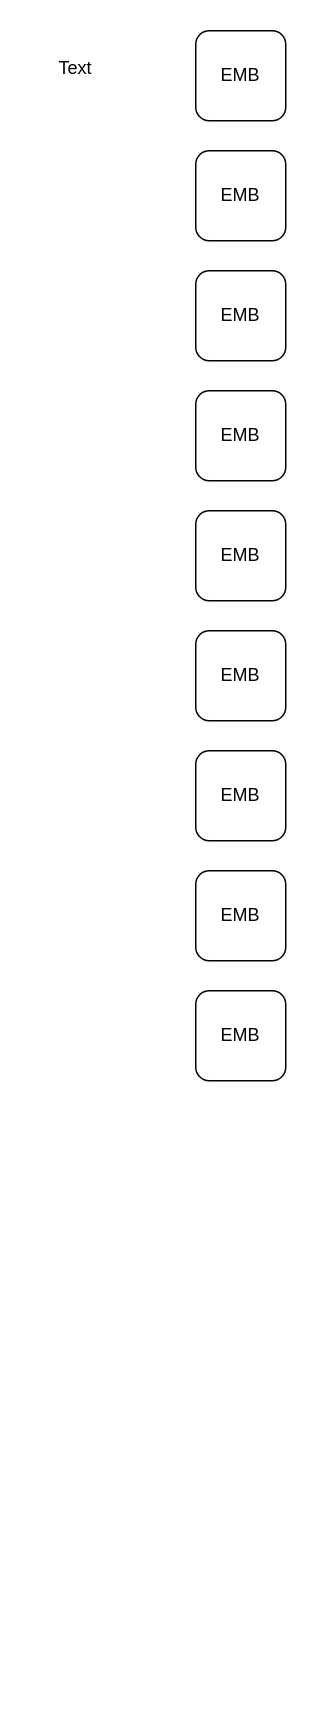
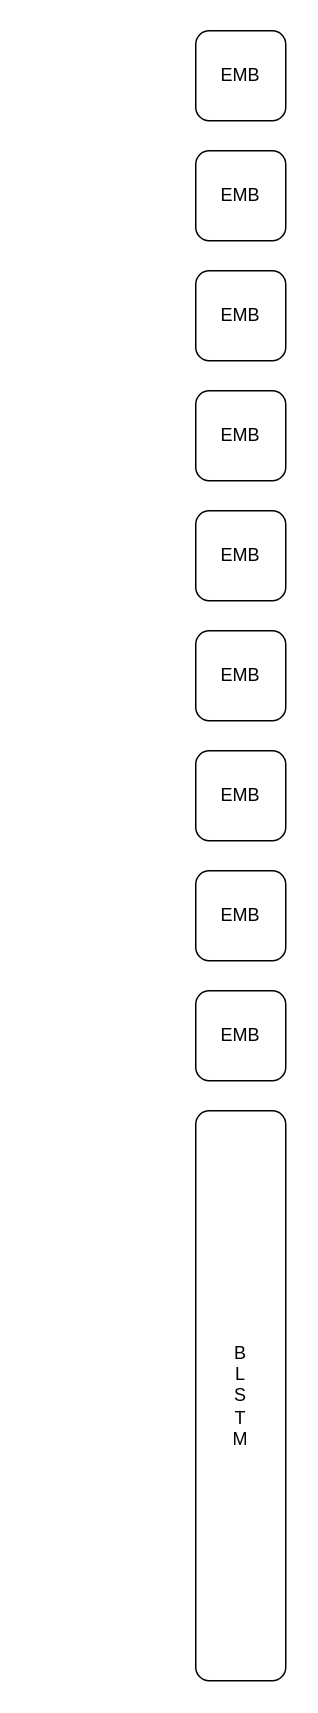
node "Text": removed
node "B L S T M": added
